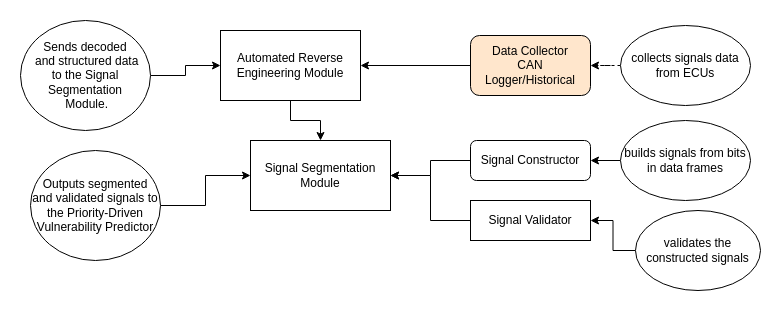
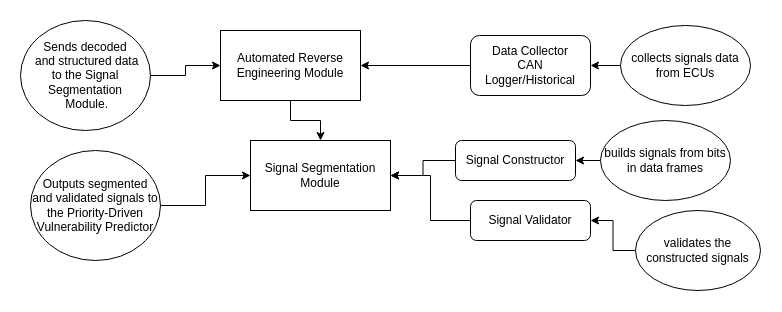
node "Data Collector CAN Logger/Historical": fillcolor #ffe6cc -> #ffffff
edge "collects signals data from ECUs" -> "Data Collector CAN Logger/Historical": style dashed -> solid
node "Signal Constructor": moved (531, 161) -> (516, 161)
node "builds signals from bits in data frames": moved (686, 161) -> (666, 161)
node "Signal Validator": shape rectangle -> rounded rectangle
